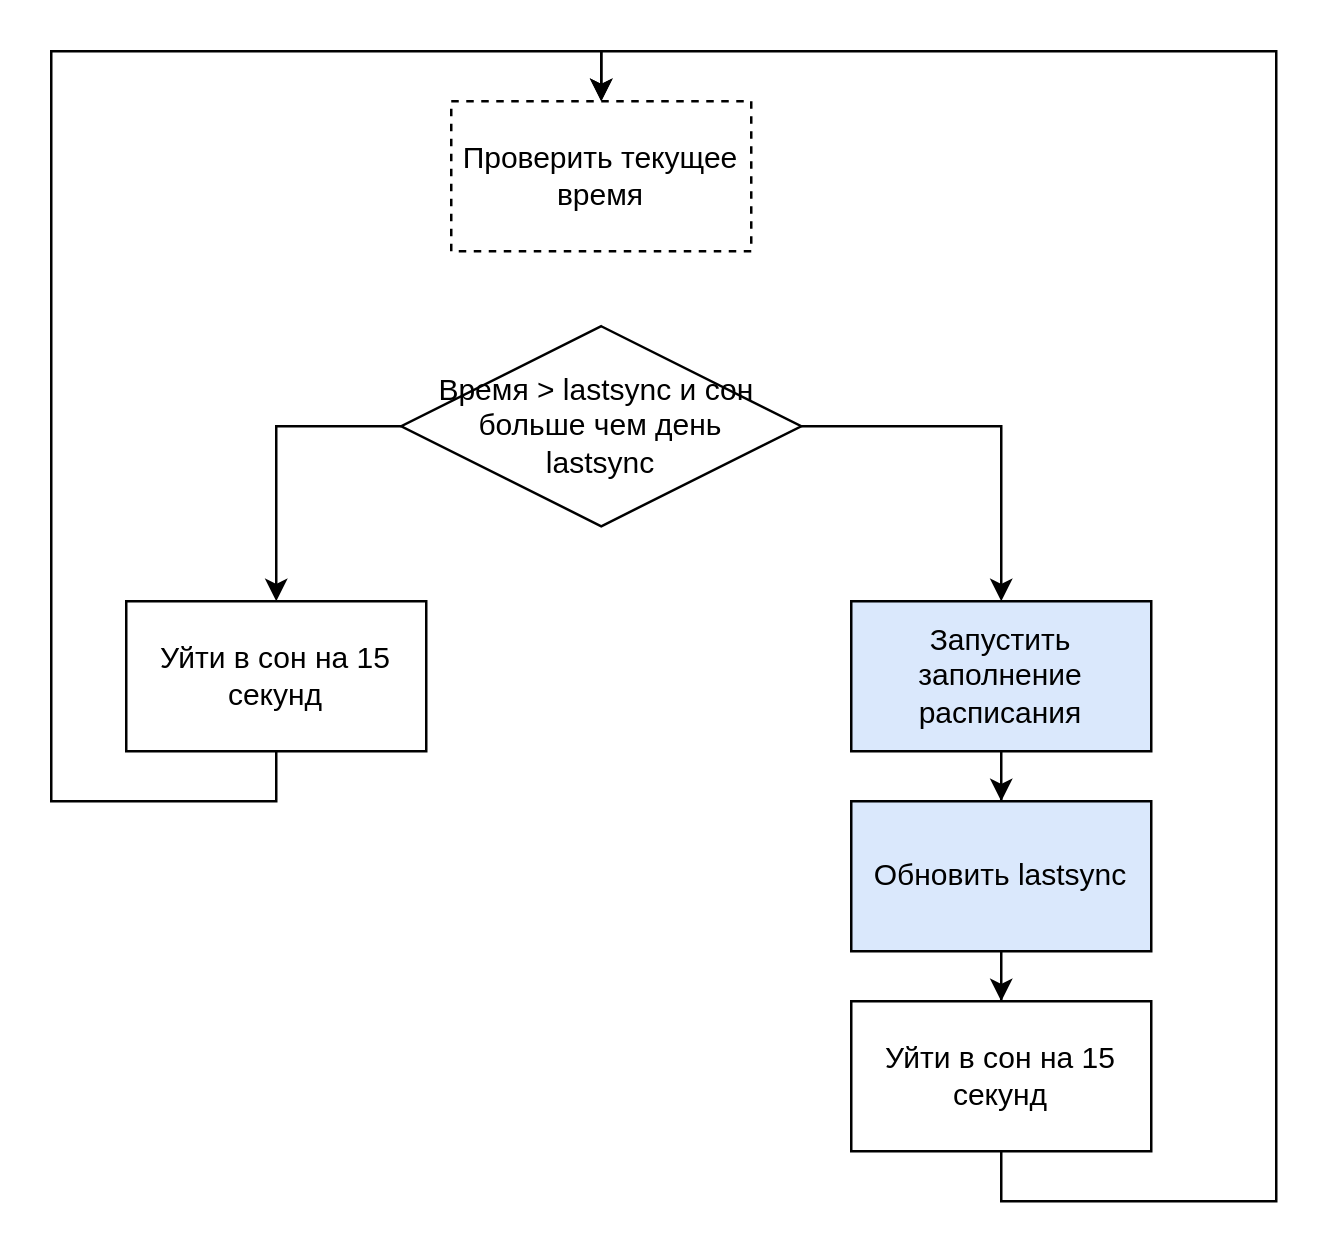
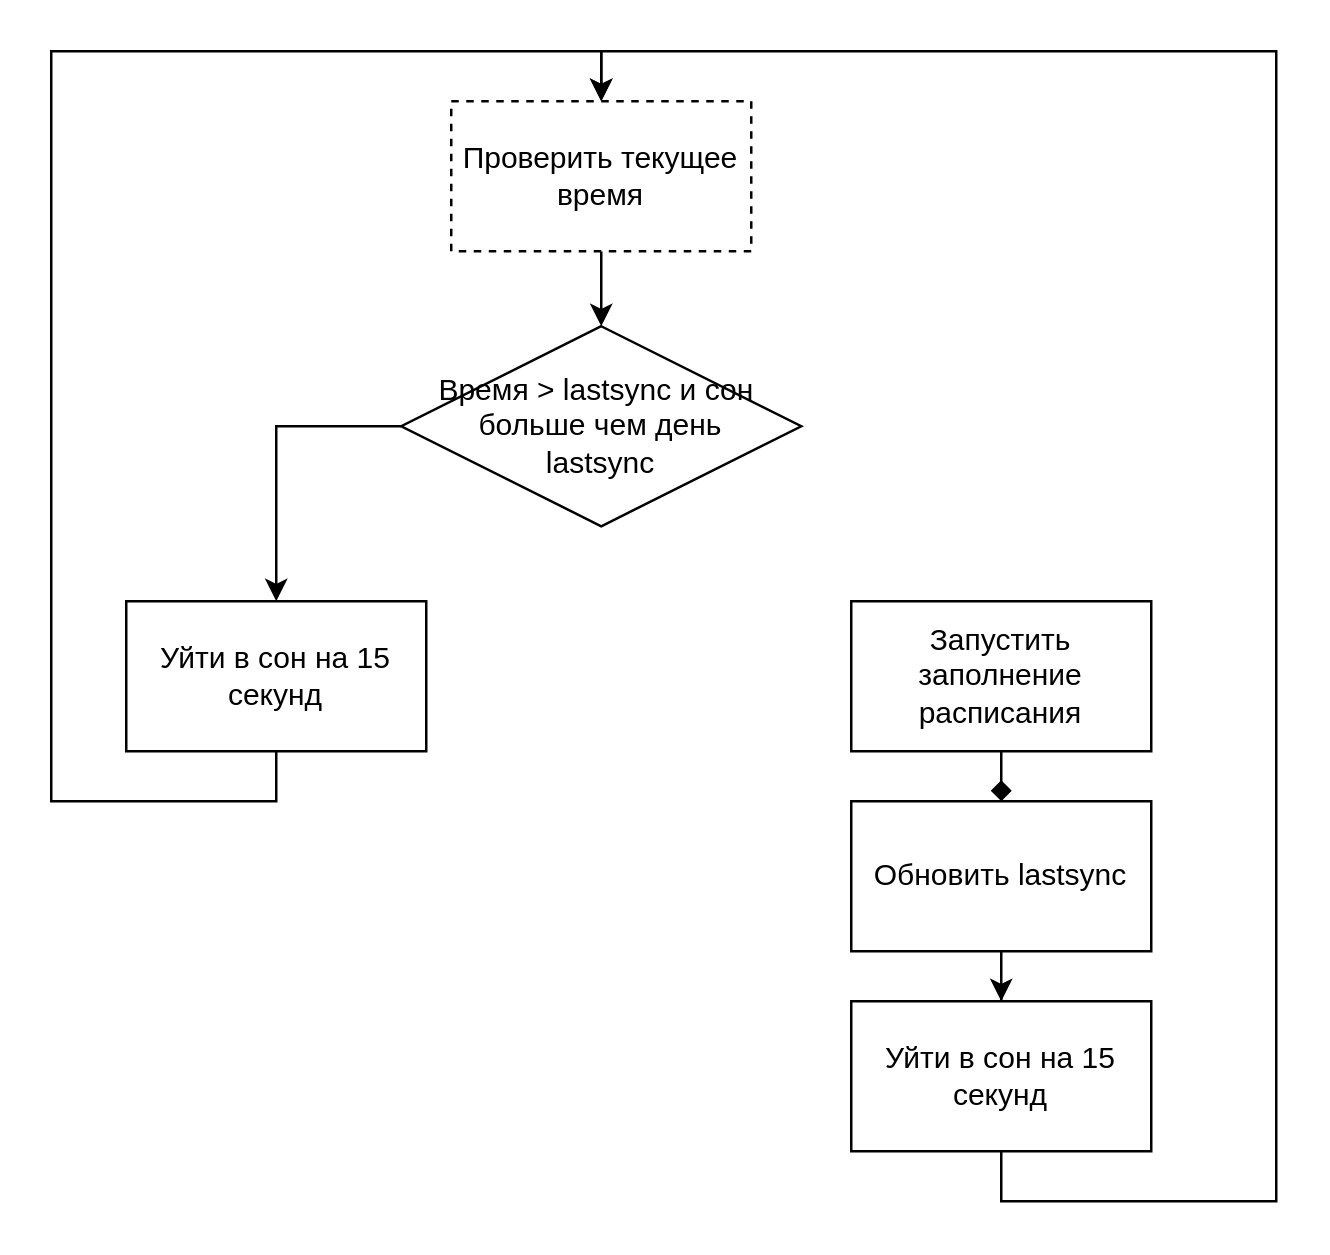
edge "Проверить текущее время" -> "Время > lastsync и сон больше чем день lastsync": added
edge "Время > lastsync и сон больше чем день lastsync" -> "Запустить заполнение расписания": removed
node "Запустить заполнение расписания": fillcolor #dae8fc -> #ffffff
edge "Запустить заполнение расписания" -> "Обновить lastsync": arrowhead classic -> diamond
node "Обновить lastsync": fillcolor #dae8fc -> #ffffff
